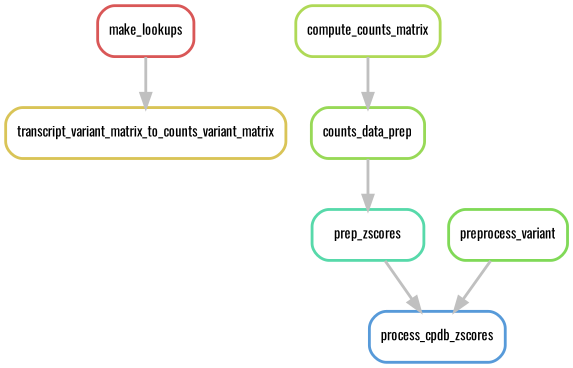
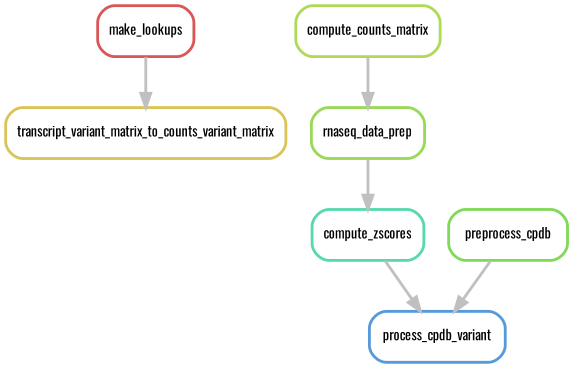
node "counts_data_prep": label "counts_data_prep" -> "rnaseq_data_prep"
node "prep_zscores": label "prep_zscores" -> "compute_zscores"
node "preprocess_variant": label "preprocess_variant" -> "preprocess_cpdb"
node "process_cpdb_zscores": label "process_cpdb_zscores" -> "process_cpdb_variant"
